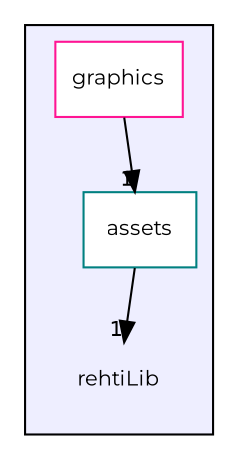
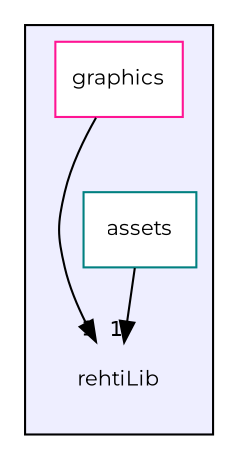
edge "graphics" -> "assets": now "graphics" -> "rehtiLib"
